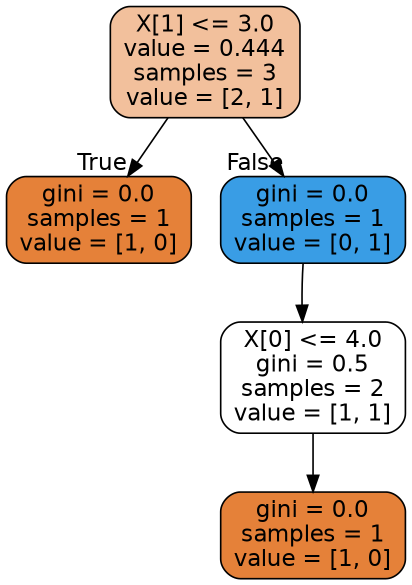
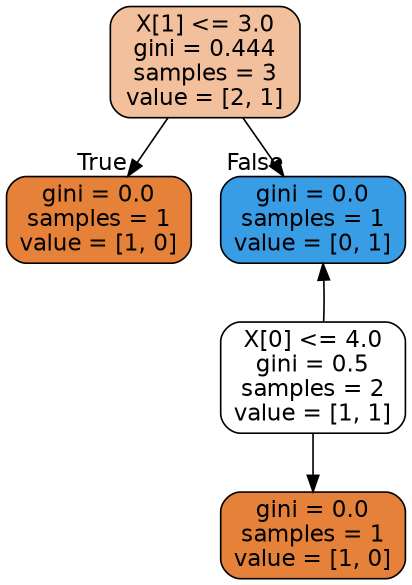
node "X[1] <= 3.0 value = 0.444 samples = 3 value = [2, 1]": label "X[1] <= 3.0 value = 0.444 samples = 3 value = [2, 1]" -> "X[1] <= 3.0 gini = 0.444 samples = 3 value = [2, 1]"
edge "gini = 0.0 samples = 1 value = [0, 1]" -> "X[0] <= 4.0 gini = 0.5 samples = 2 value = [1, 1]": reversed
